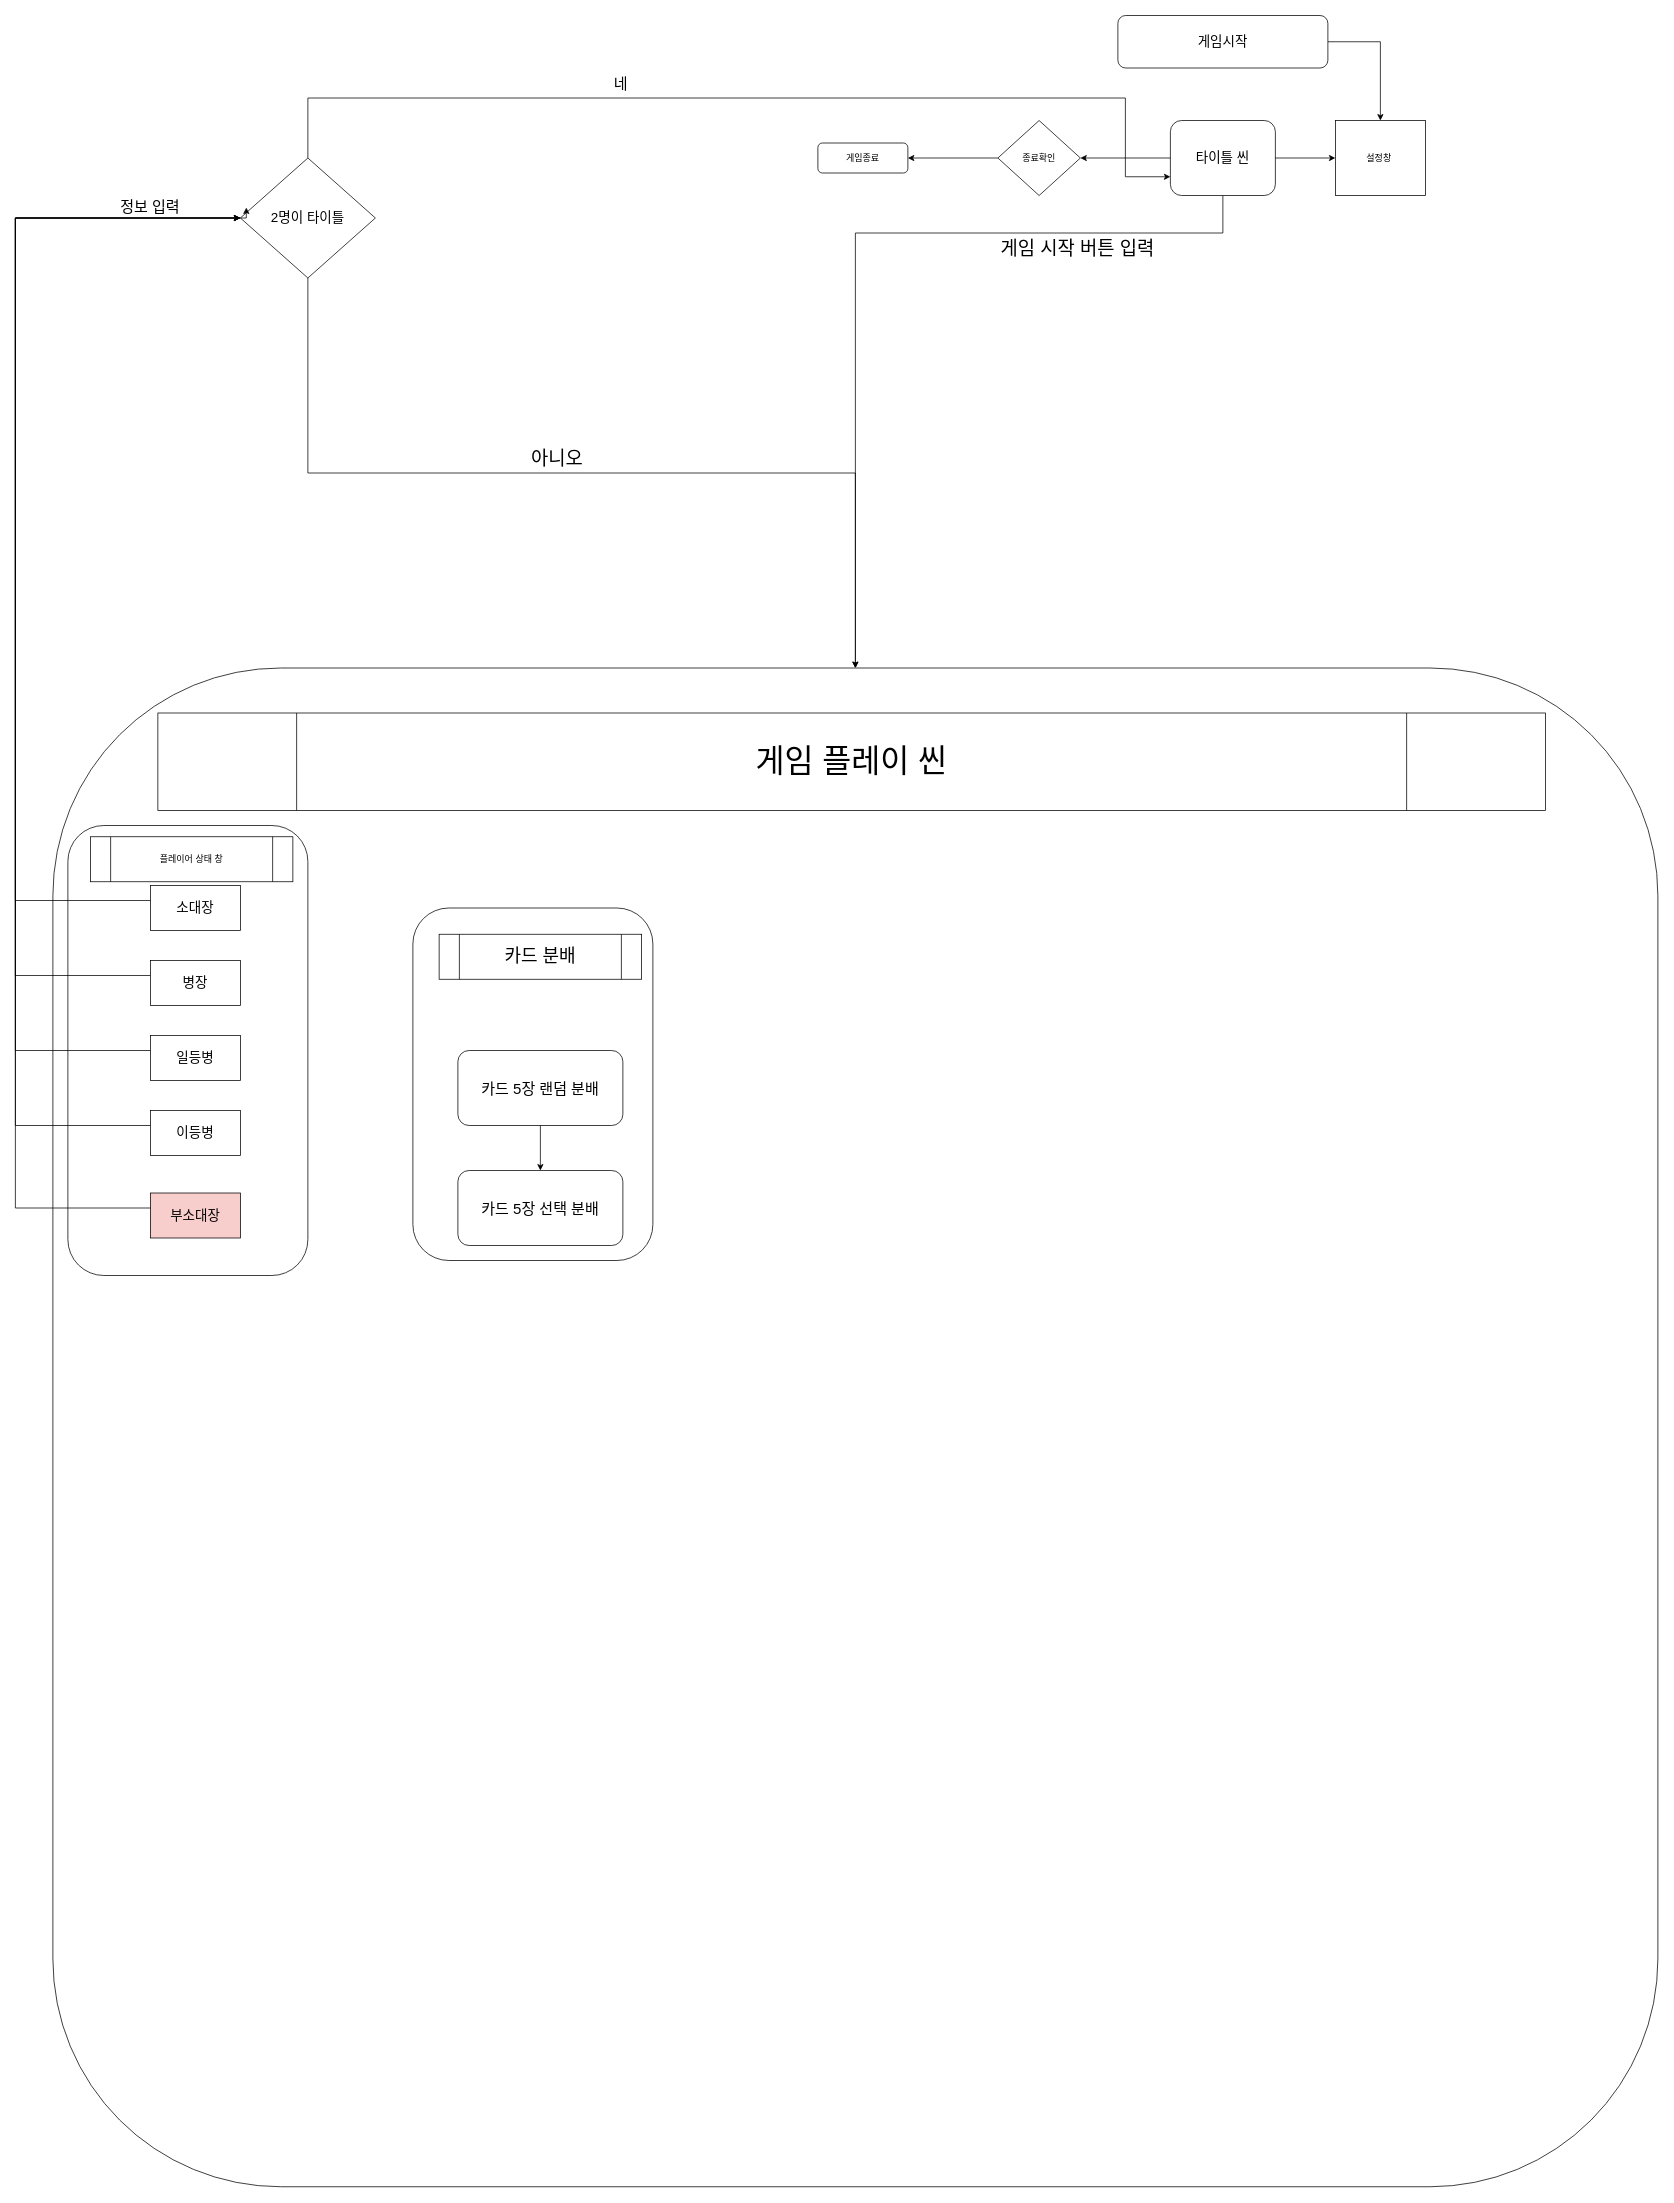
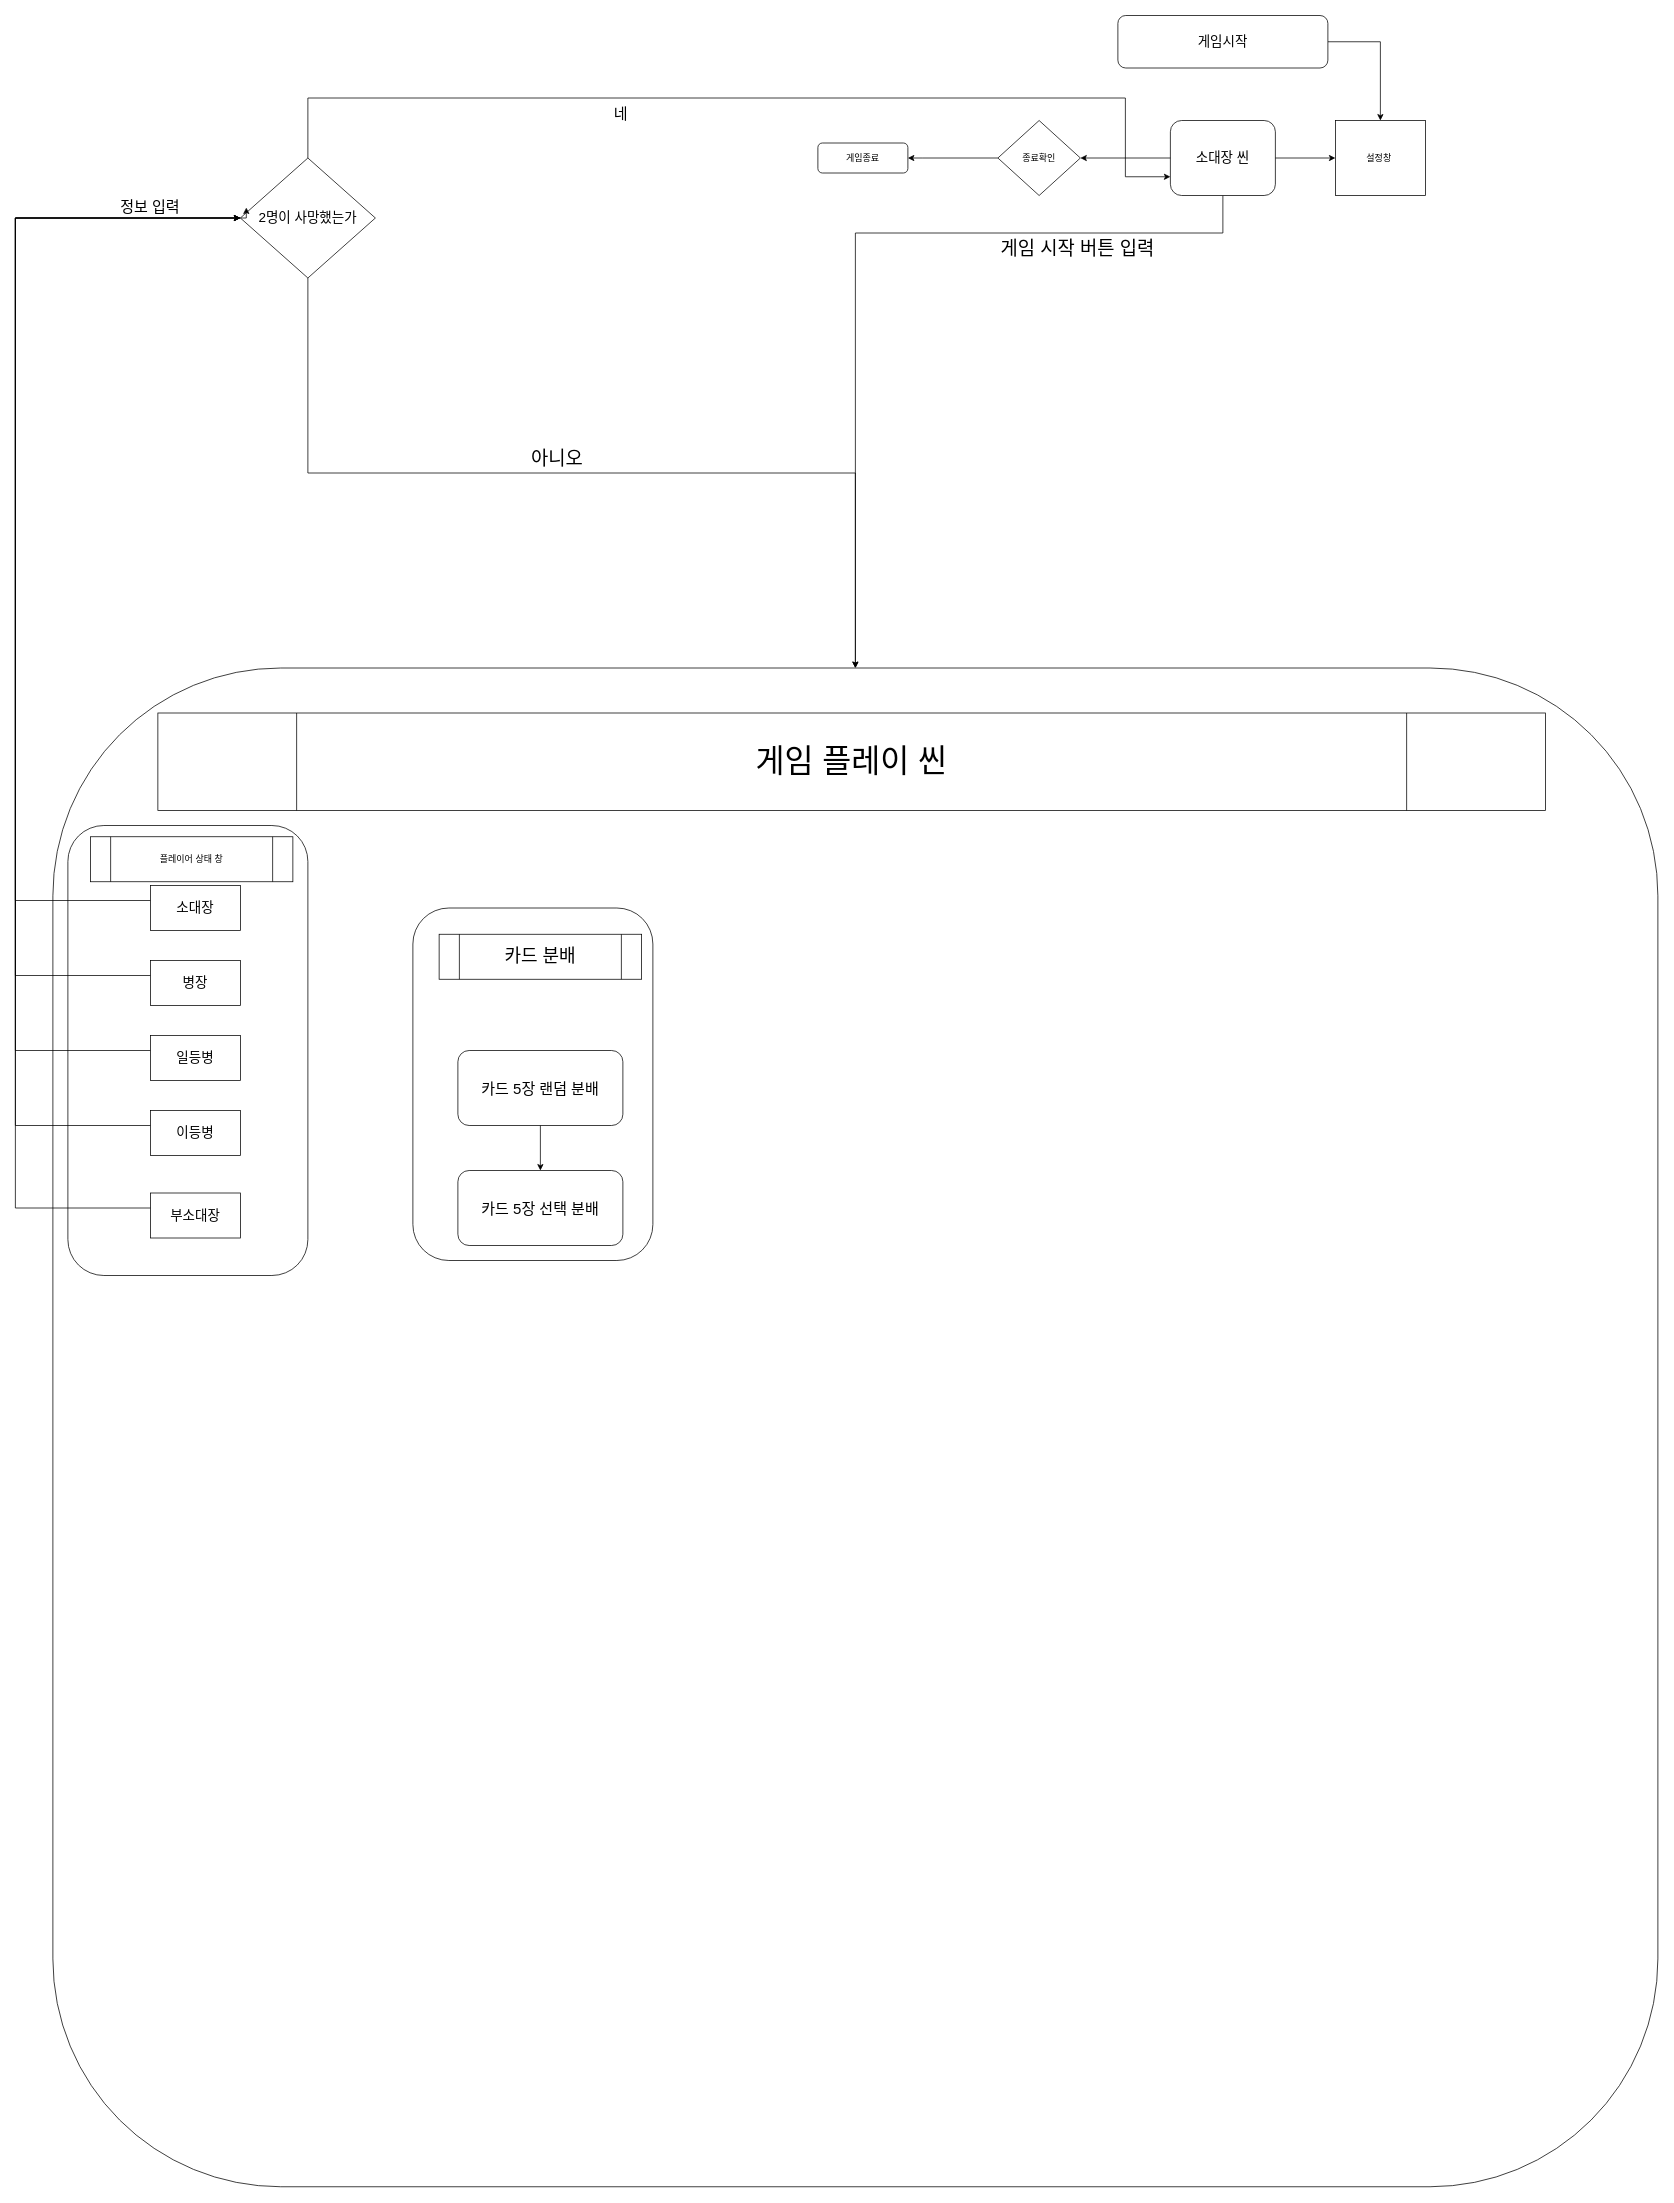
node "네": moved (621, 83) -> (621, 113)
node "타이틀 씬": label "타이틀 씬" -> "소대장 씬"
node "2명이 타이틀": label "2명이 타이틀" -> "2명이 사망했는가"
node "부소대장": fillcolor #f8cecc -> #ffffff
